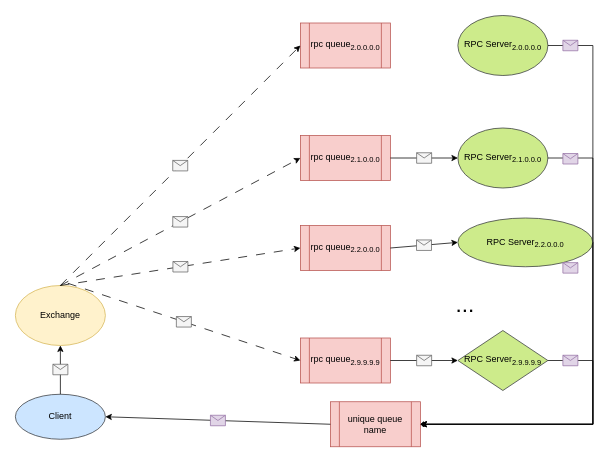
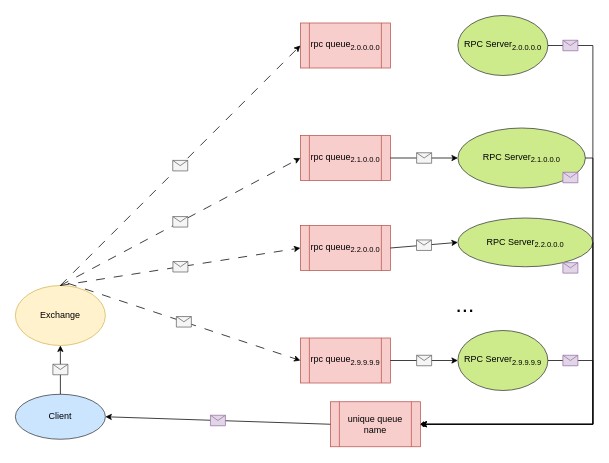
node "RPC Server2.1.0.0.0": size 90x60 -> 128x60
node "RPC Server2.9.9.9.9": shape diamond -> ellipse
